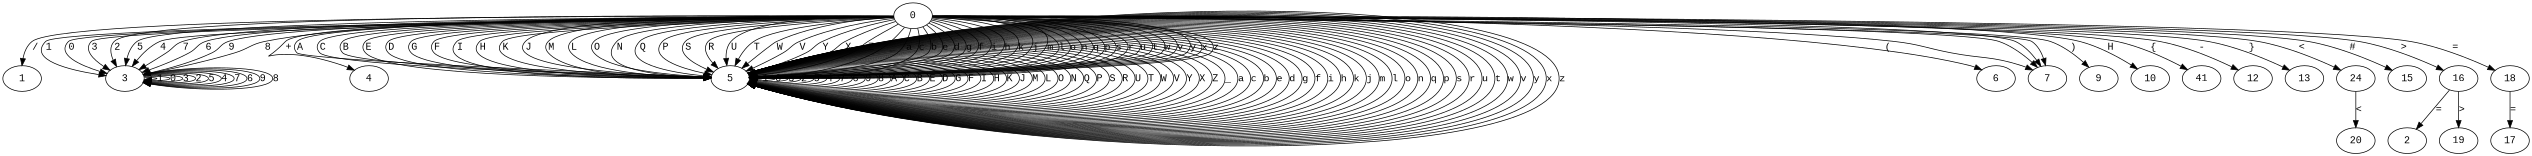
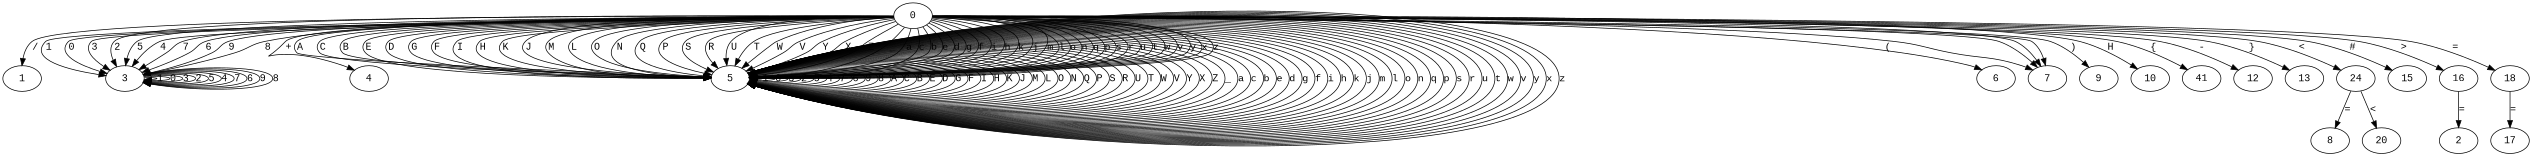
node "8": added
node "19": removed
